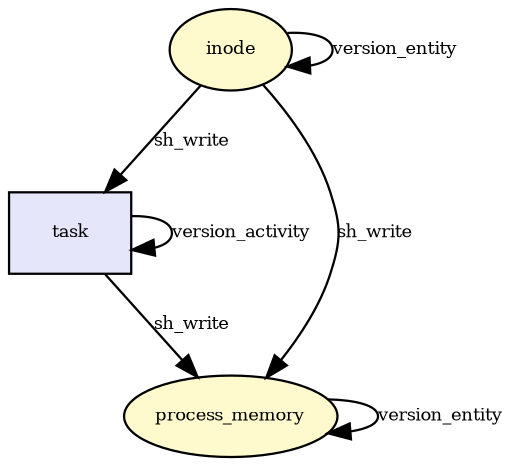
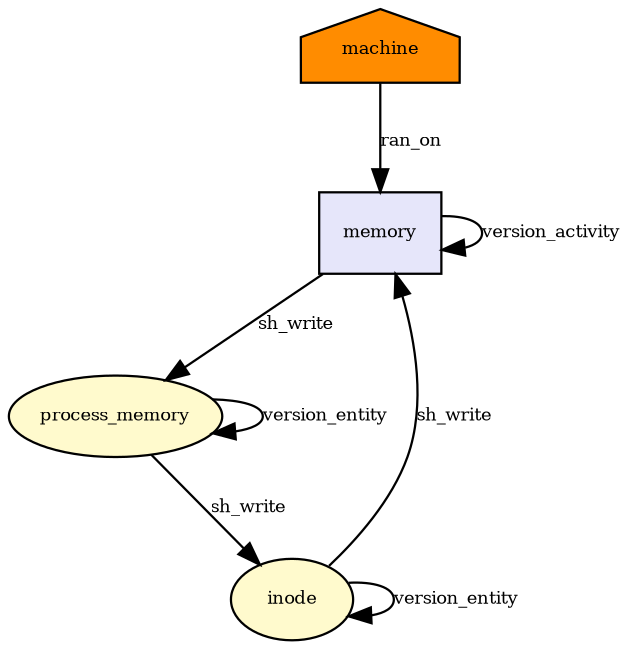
node "machine": added
edge "inode" -> "process_memory": reversed
node "task": label "task" -> "memory"
